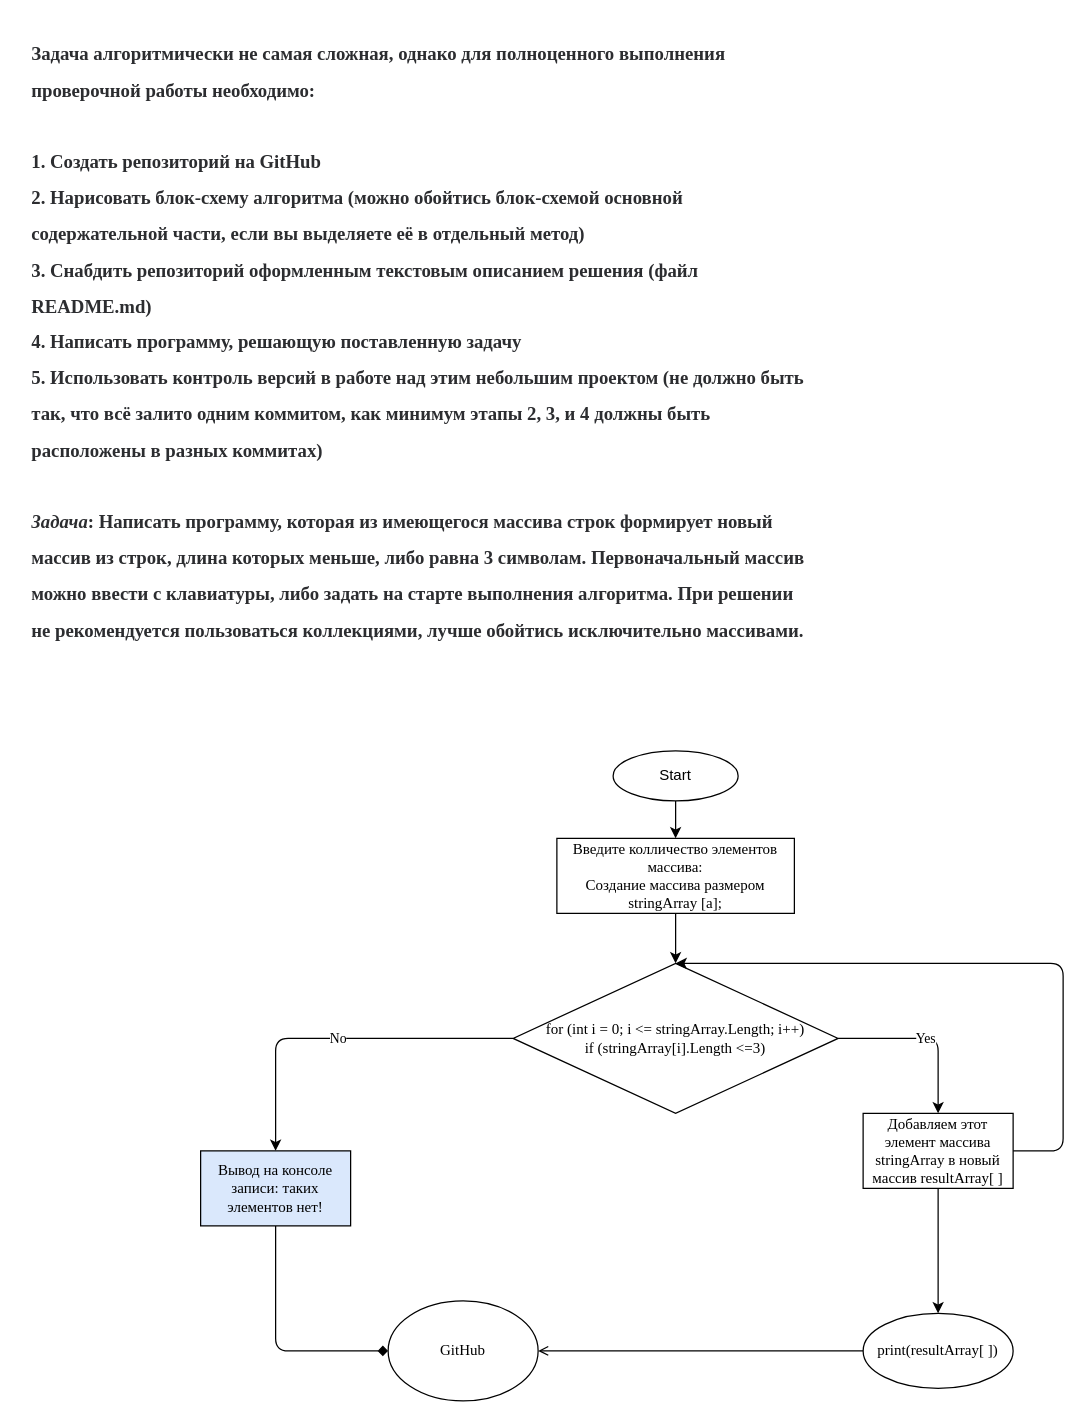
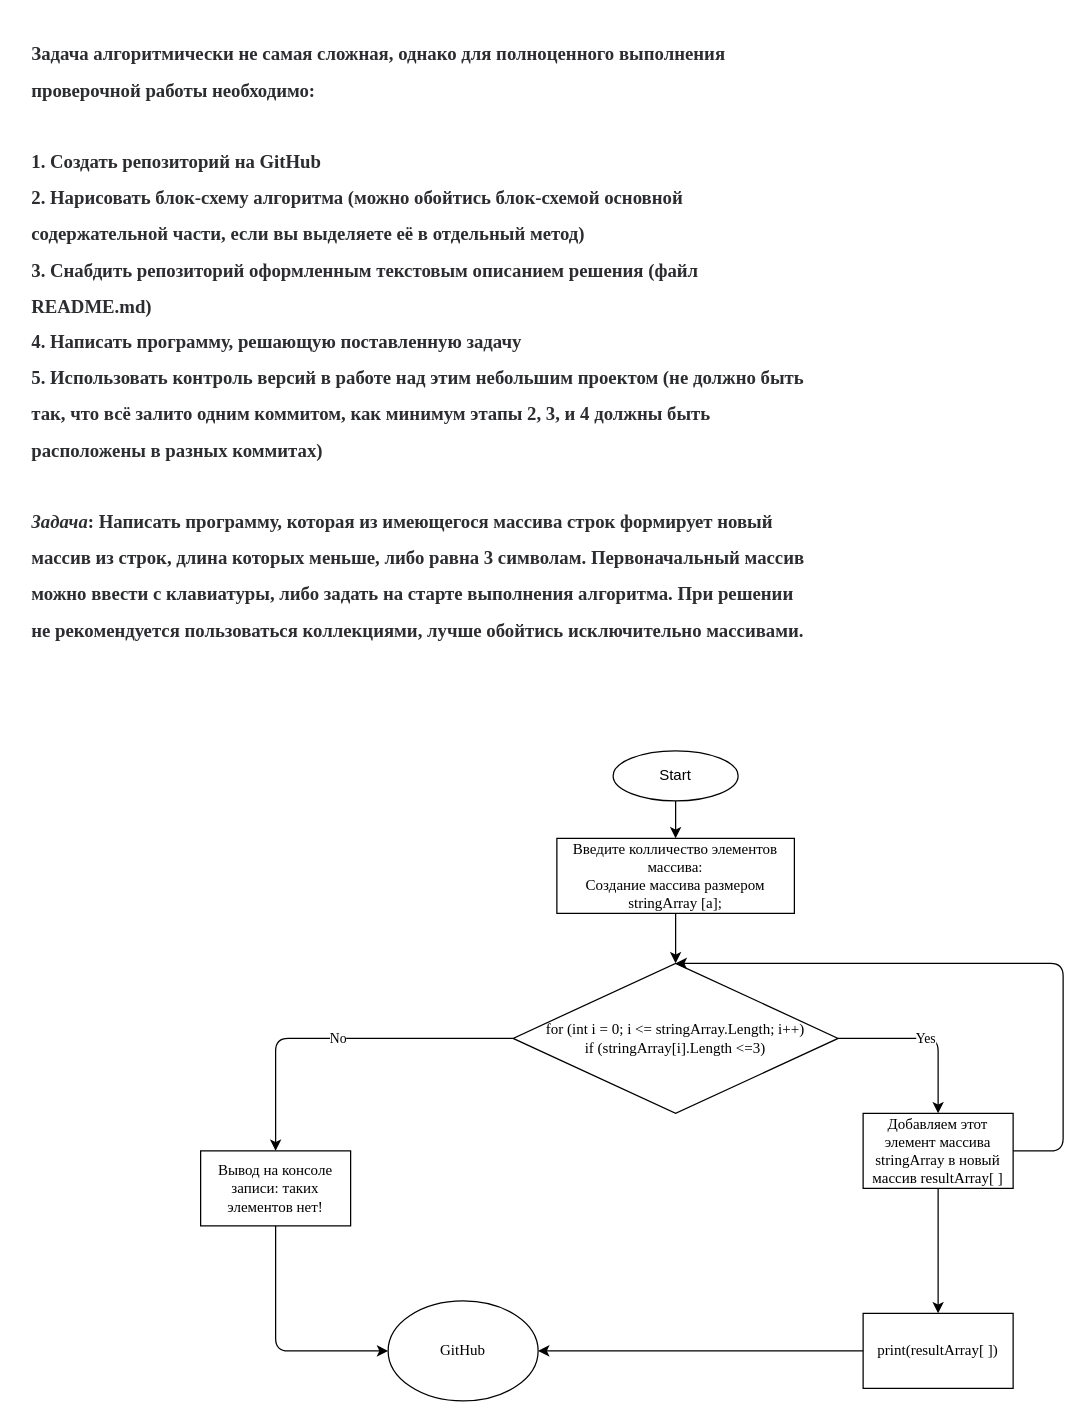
node "Вывод на консоле записи: таких элементов нет!": fillcolor #dae8fc -> #ffffff
edge "Вывод на консоле записи: таких элементов нет!" -> "GitHub": arrowhead diamond -> classic
edge "print(resultArray[ ])" -> "GitHub": arrowhead open -> classic
node "print(resultArray[ ])": shape ellipse -> rectangle
